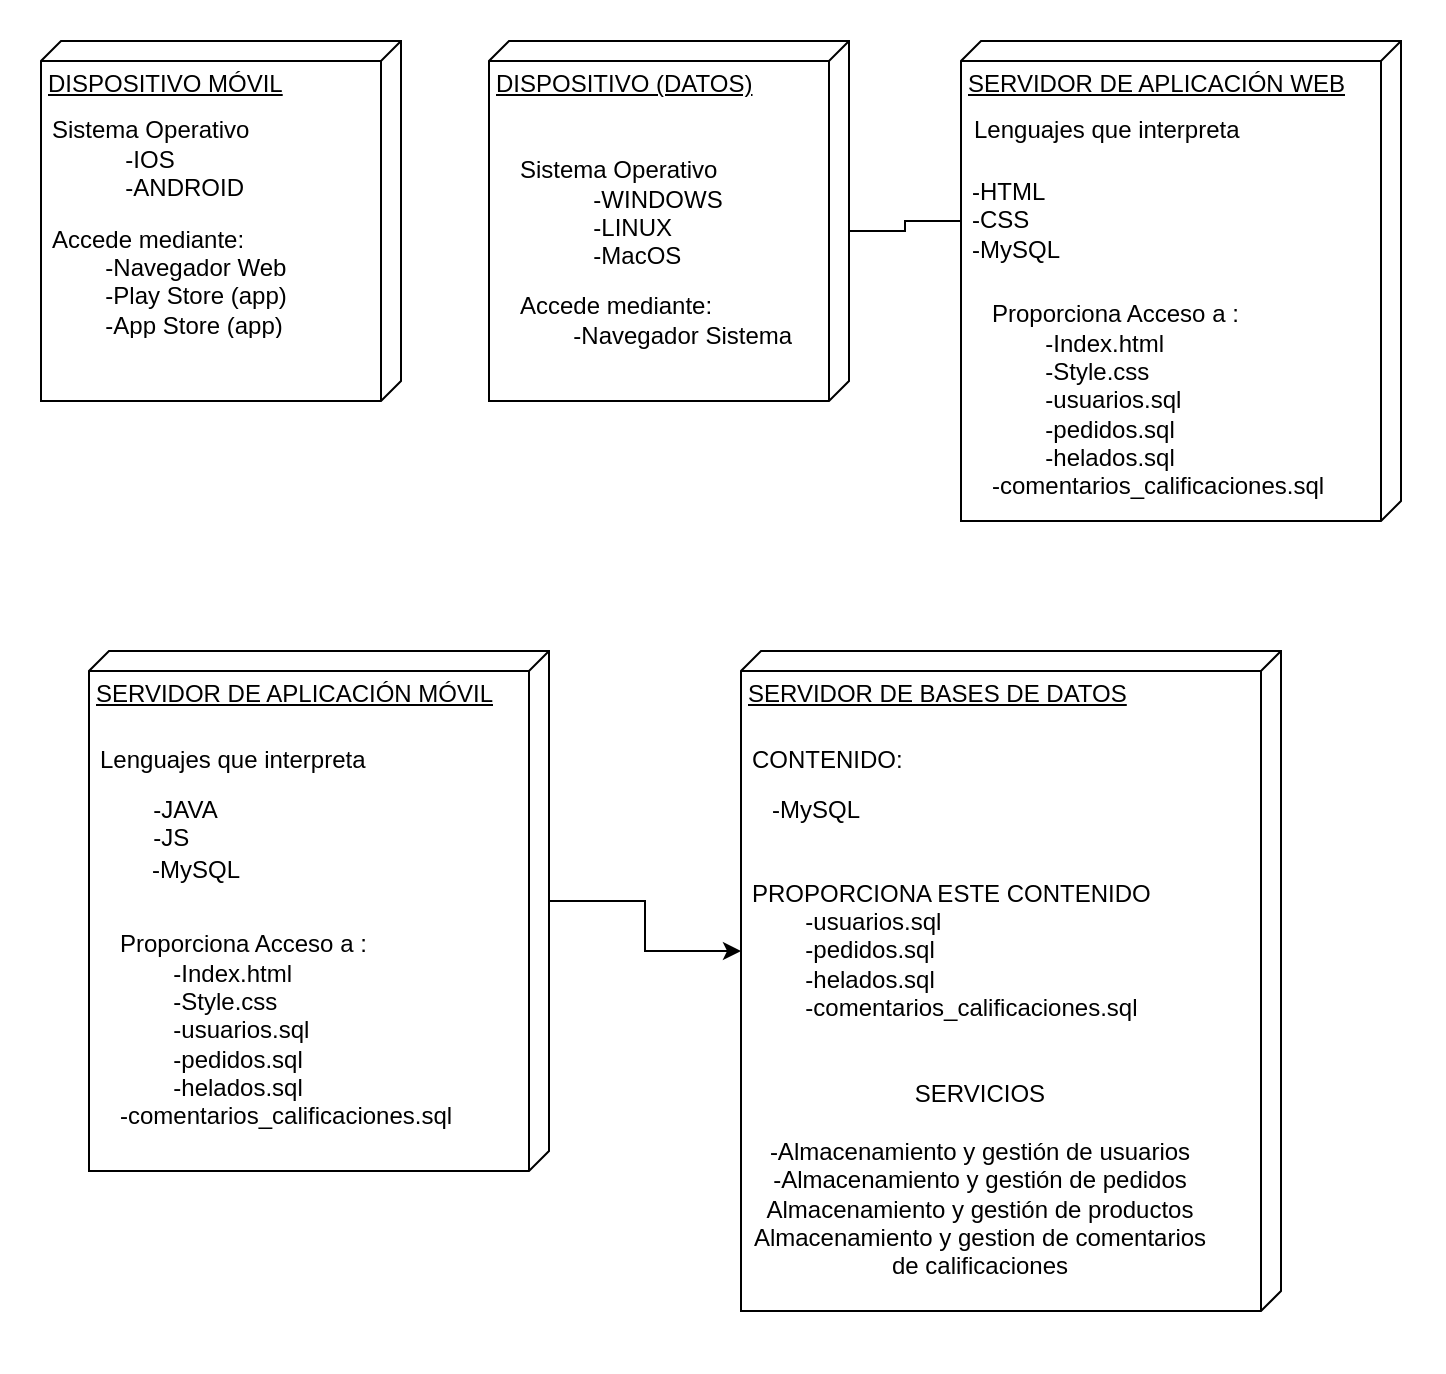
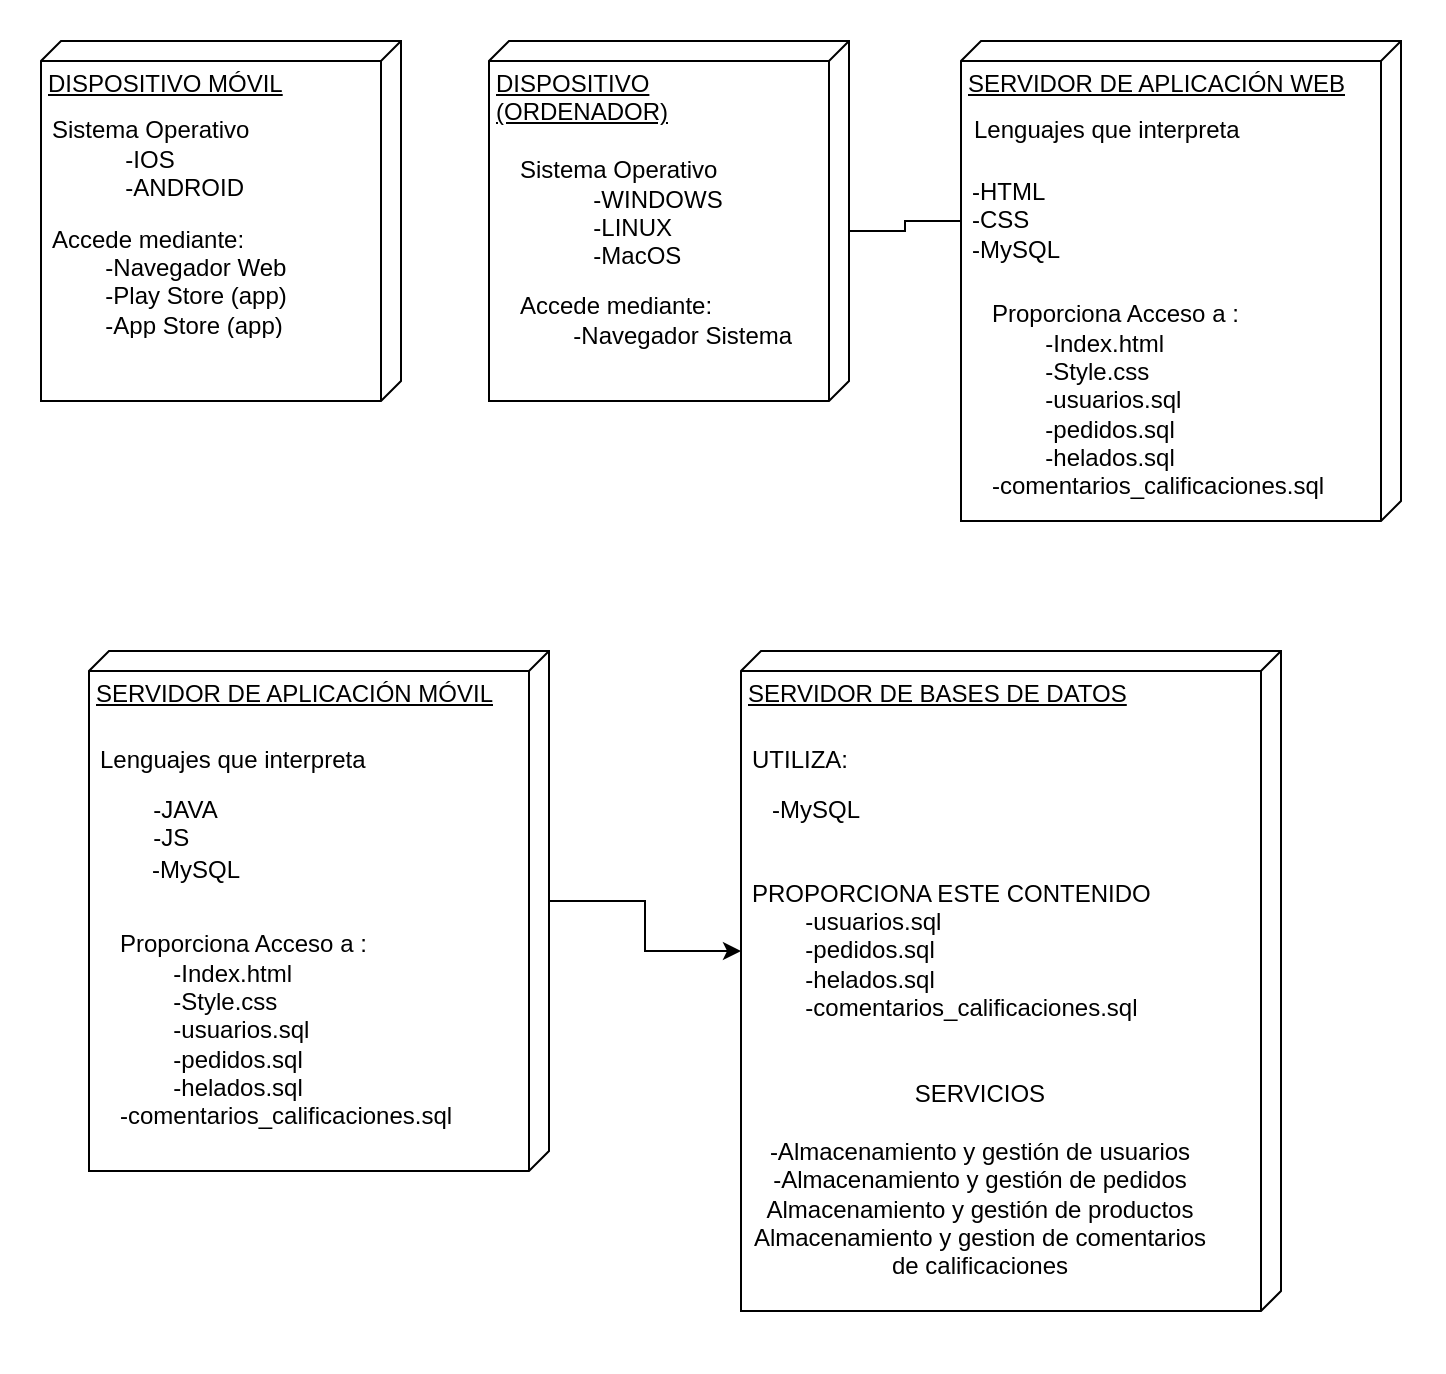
node "DISPOSITIVO (DATOS)": label "DISPOSITIVO (DATOS)" -> "DISPOSITIVO (ORDENADOR)"
node "CONTENIDO:": label "CONTENIDO:" -> "UTILIZA:"
